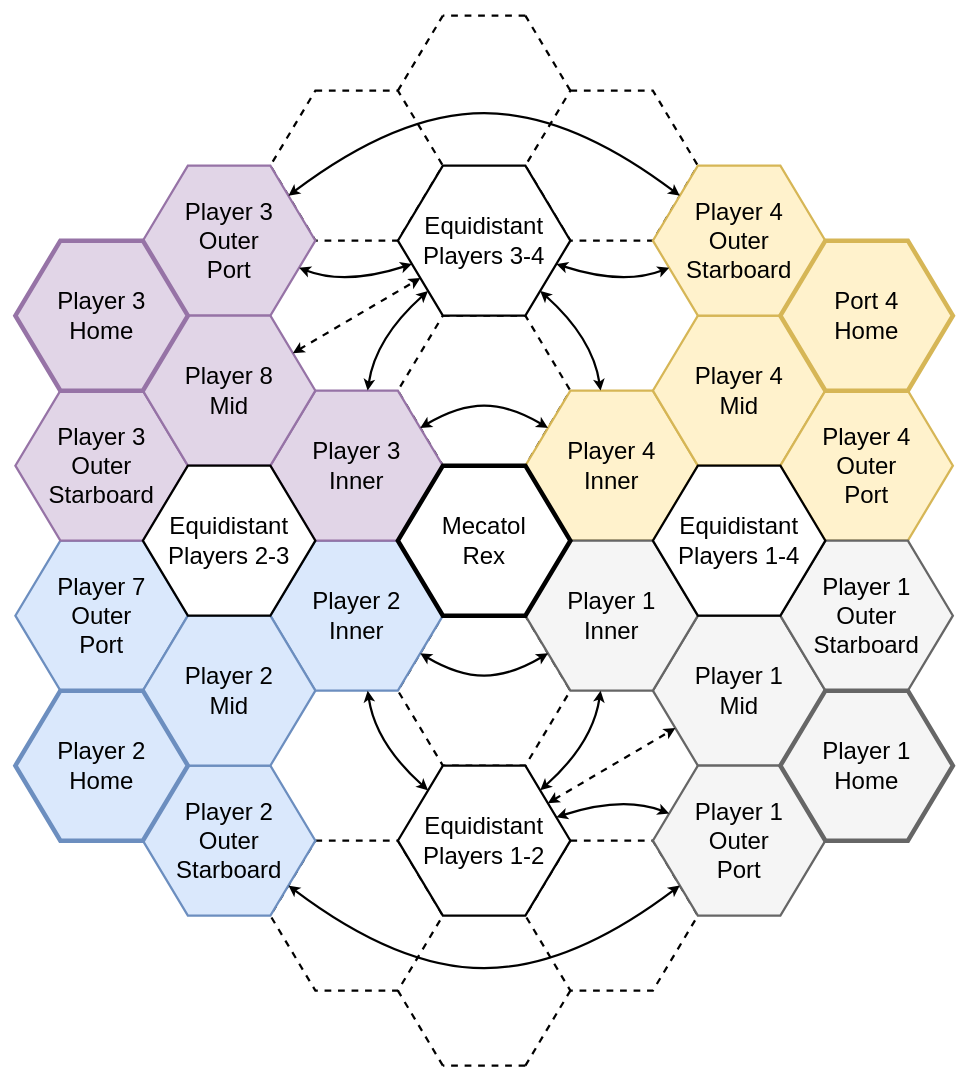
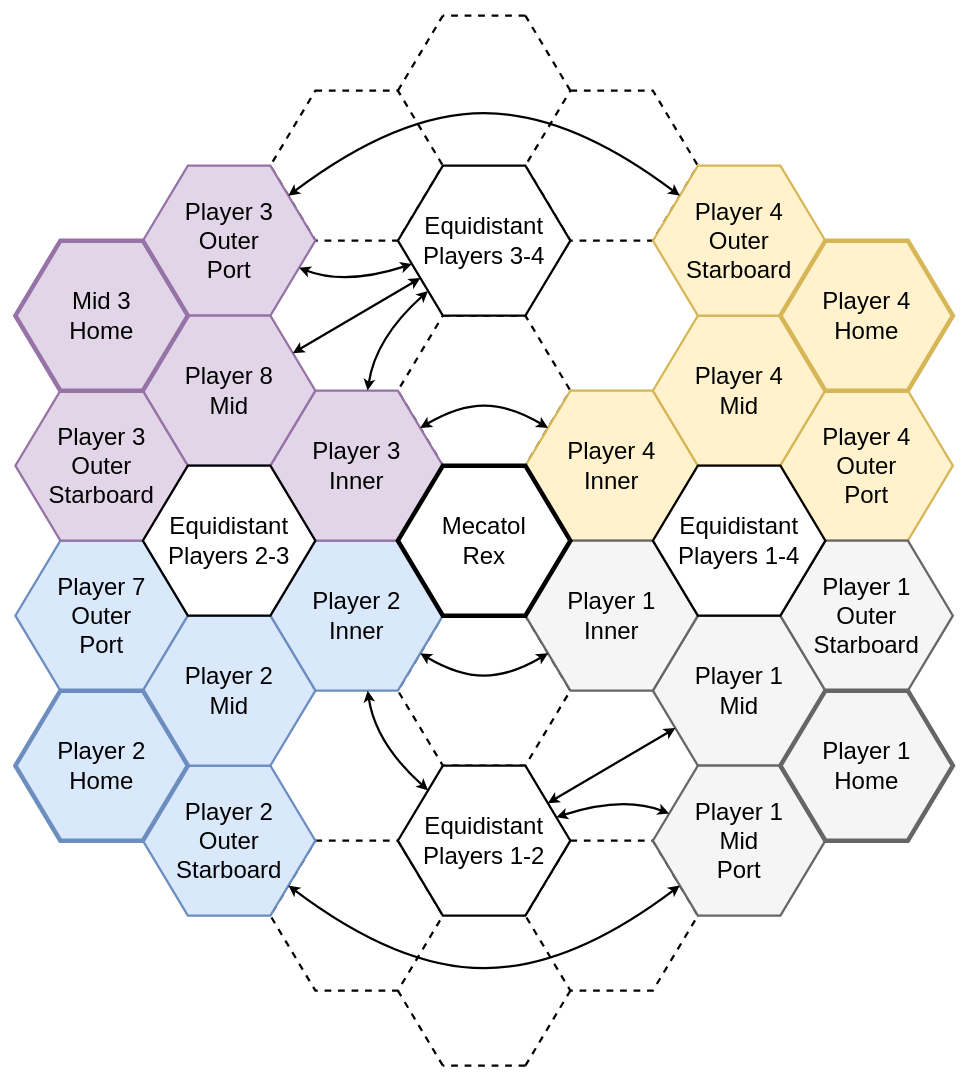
edge "EquidistantPlayers 3-4" -- "Player 4OuterStarboard": removed
edge "EquidistantPlayers 3-4" -- "Player 8Mid": style dashed -> solid
node "Player 3Home": label "Player 3Home" -> "Mid 3Home"
node "Port 4Home": label "Port 4Home" -> "Player 4Home"
edge "EquidistantPlayers 3-4" -- "Player 4Inner": removed
edge "Player 1Inner" -- "EquidistantPlayers 1-2": removed
edge "Player 1Mid" -- "EquidistantPlayers 1-2": style dashed -> solid
node "Player 1OuterPort": label "Player 1OuterPort" -> "Player 1MidPort"
